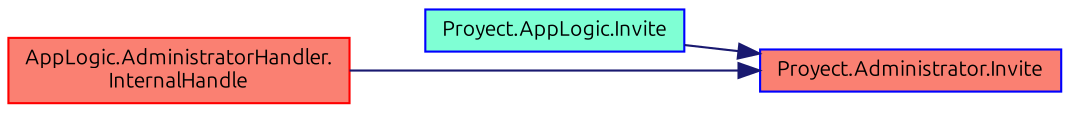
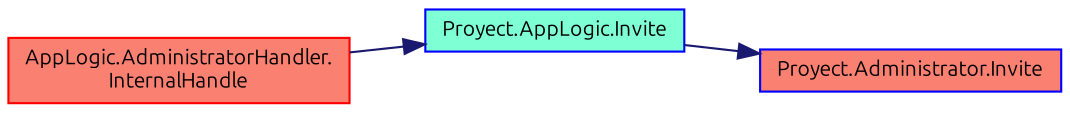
edge "AppLogic.AdministratorHandler. InternalHandle" -> "Proyect.Administrator.Invite": now "AppLogic.AdministratorHandler. InternalHandle" -> "Proyect.AppLogic.Invite"
